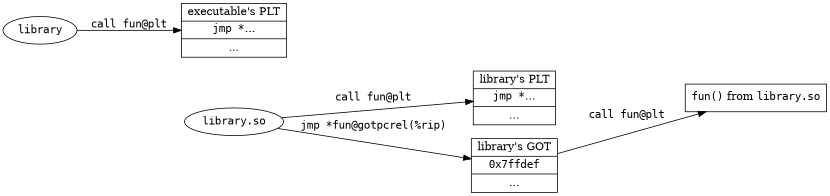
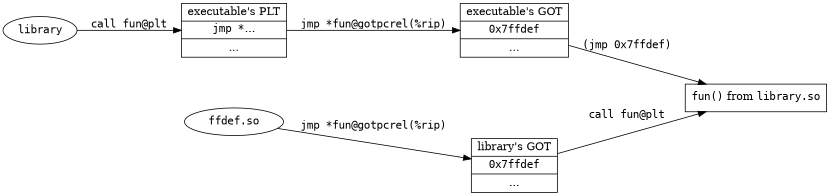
node "executable's GOT": added
node "library's PLT": removed
node "library.so": label "library.so" -> "ffdef.so"
